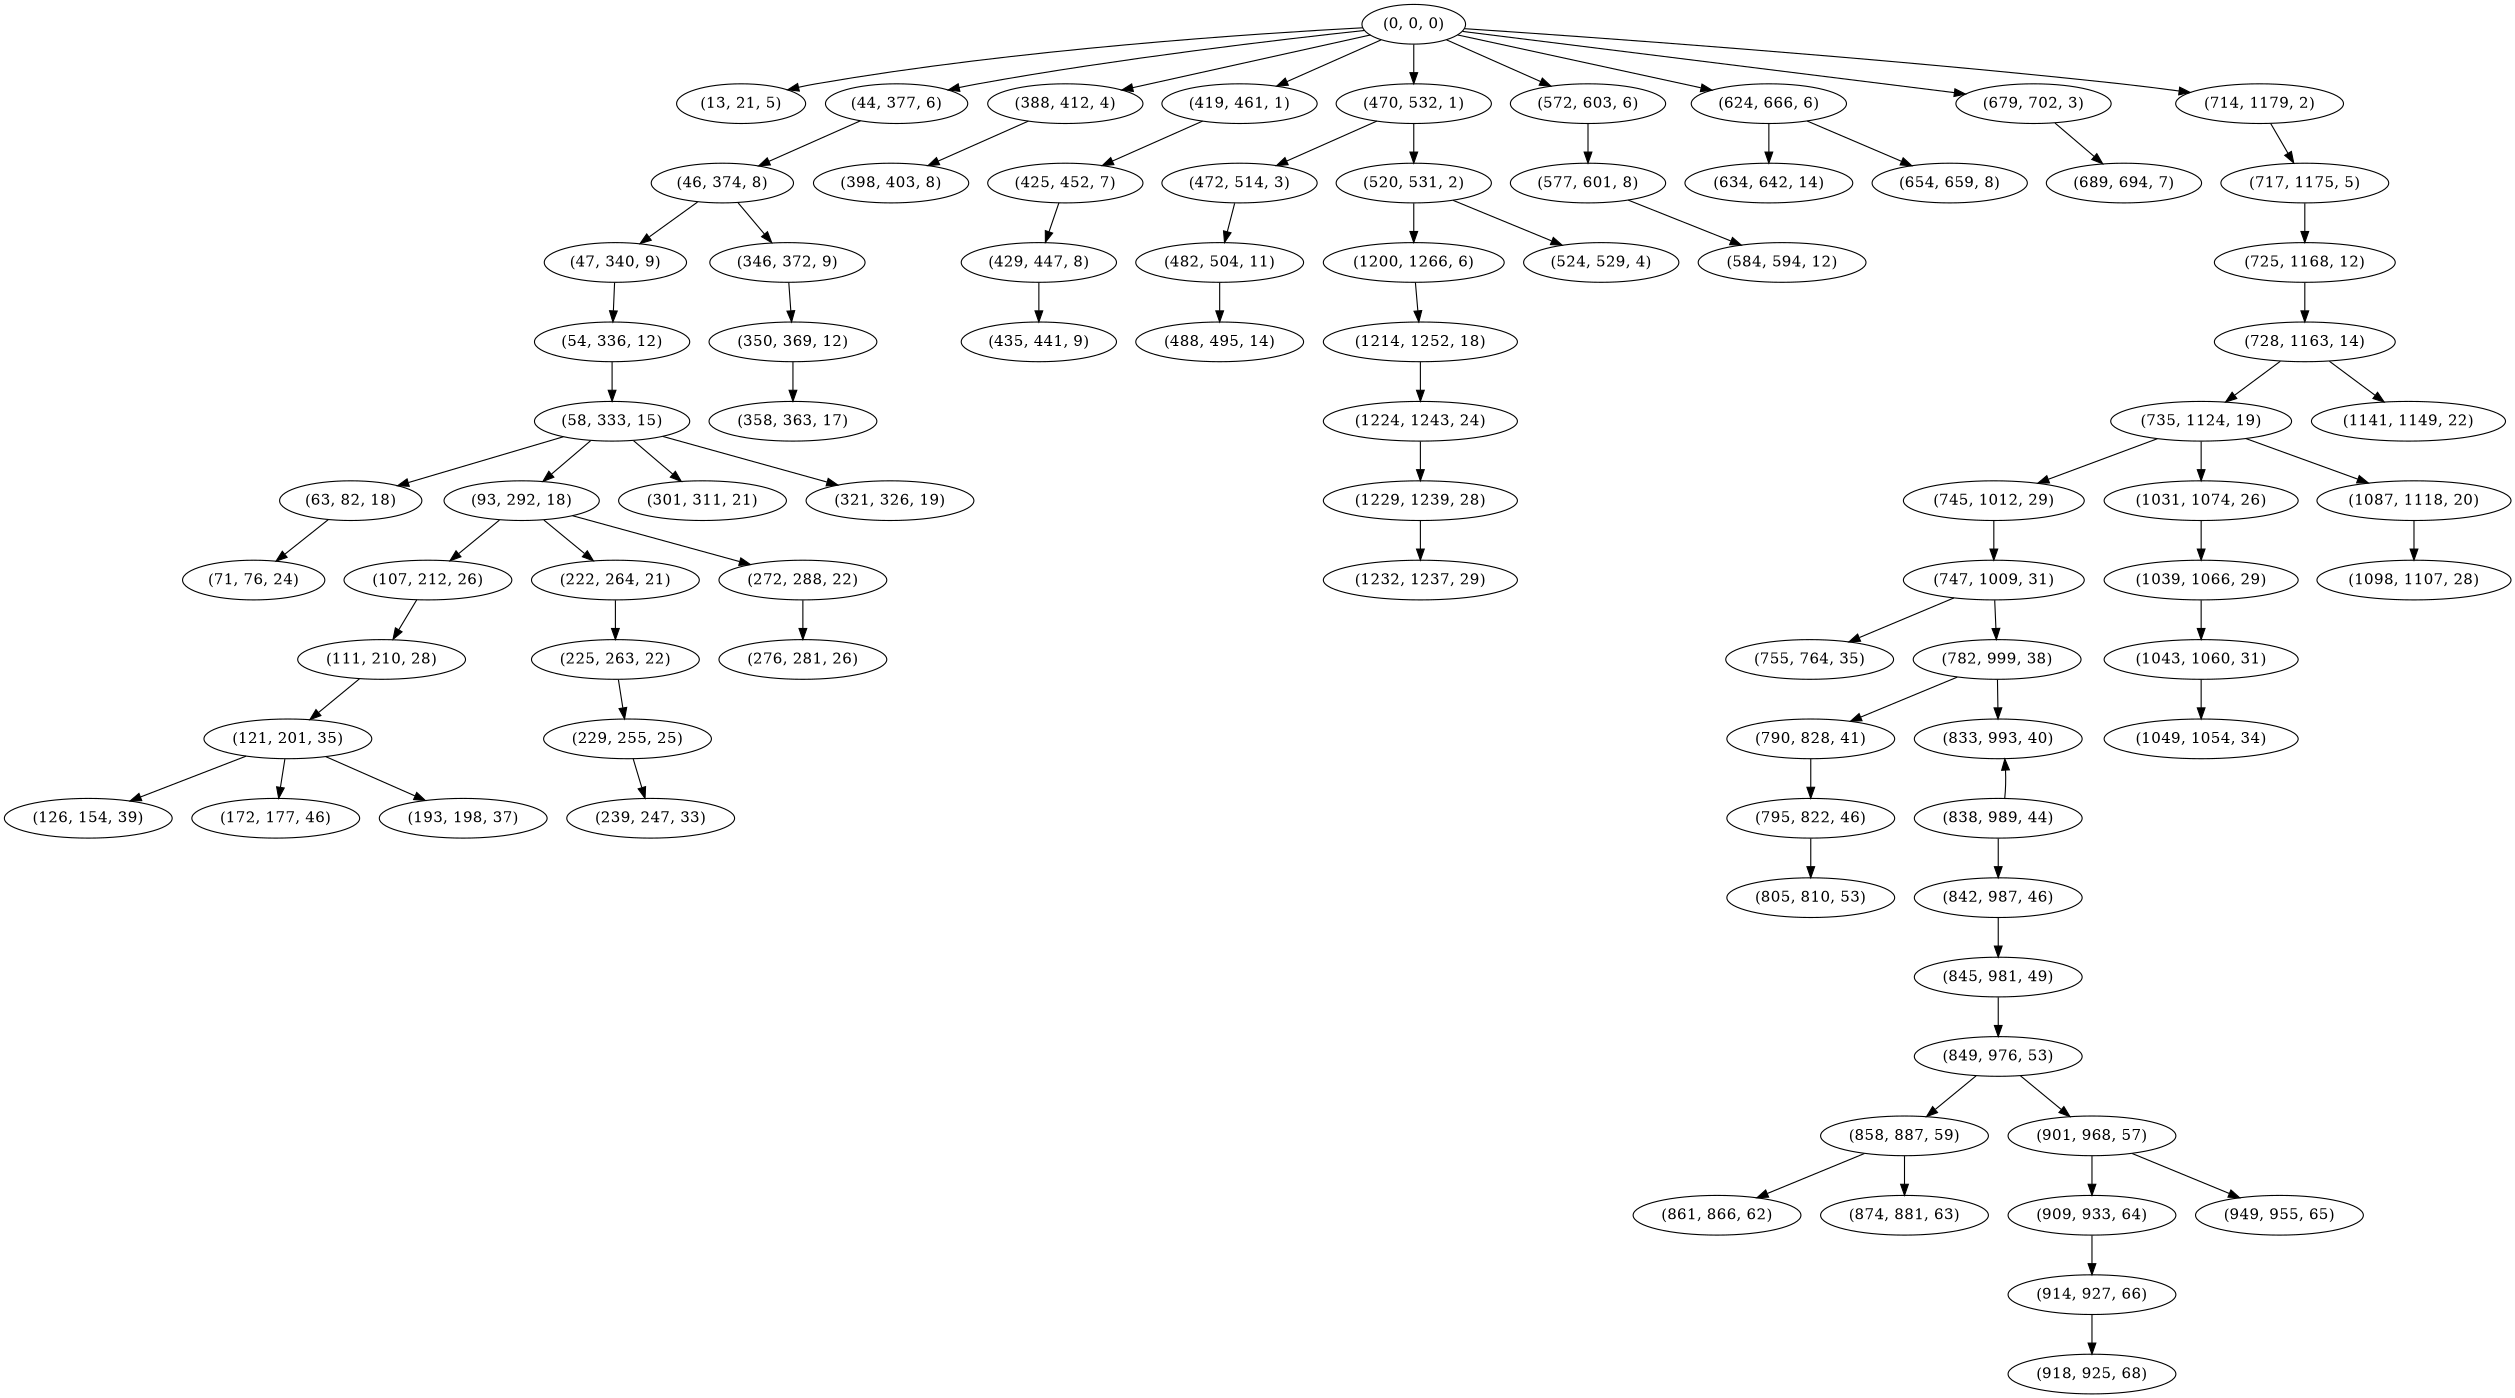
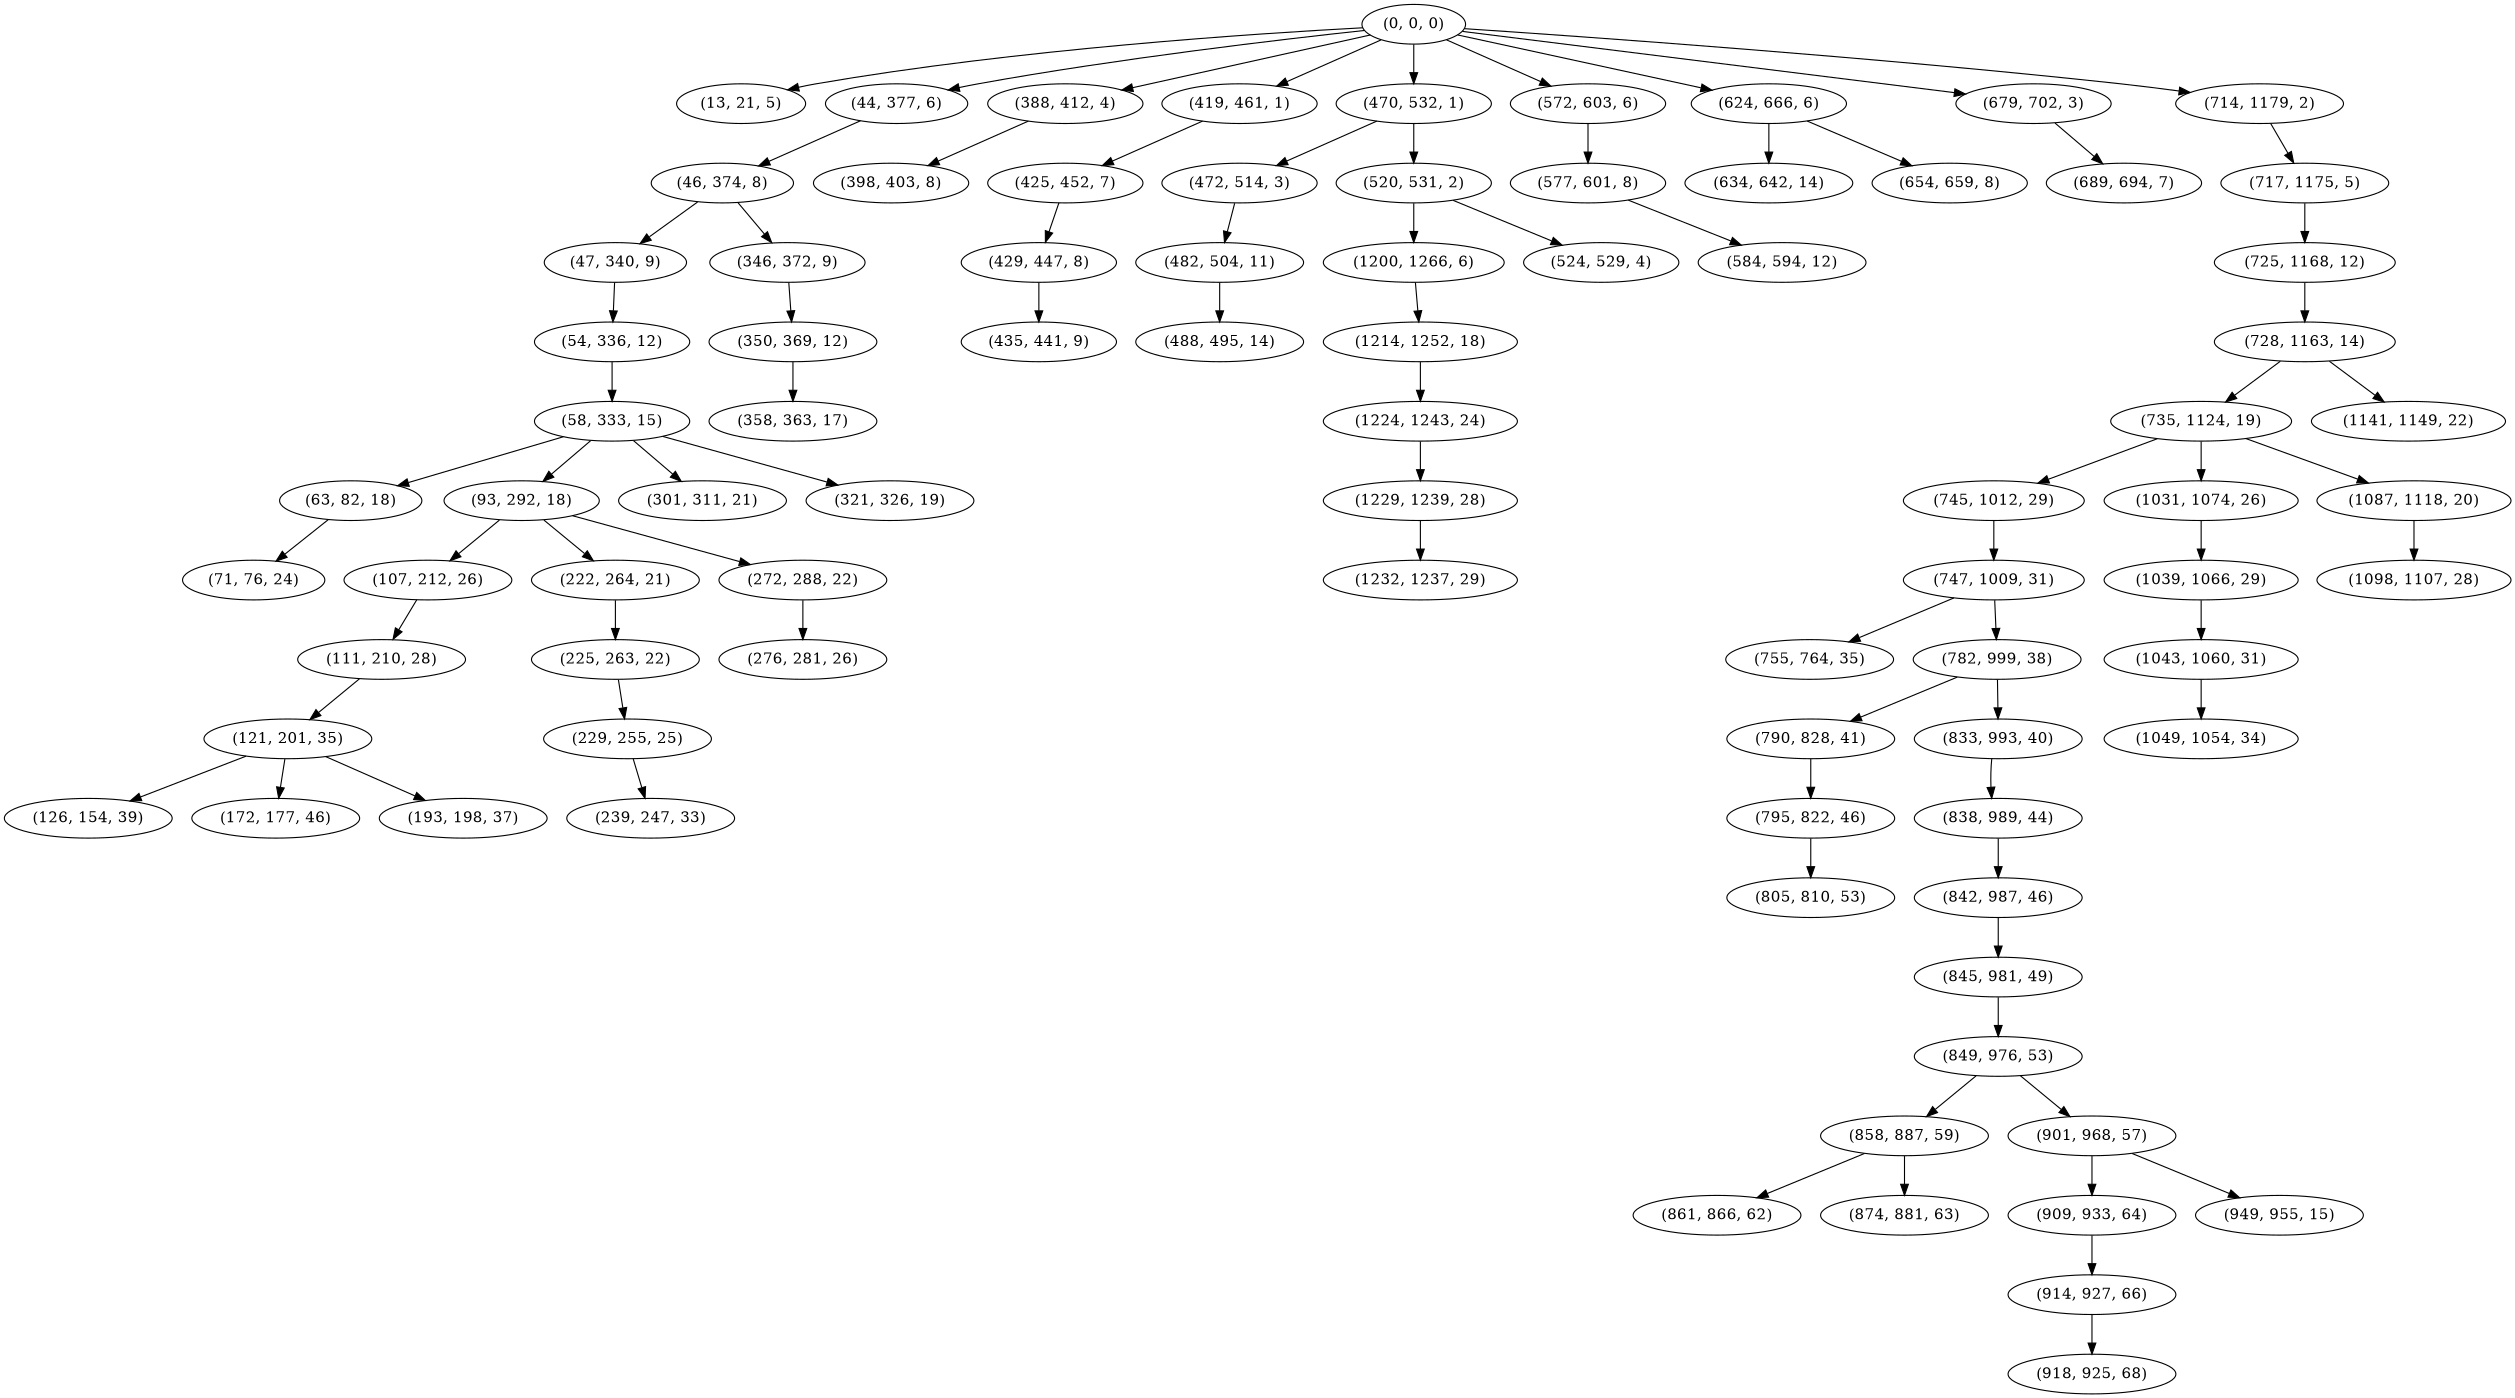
edge "(838, 989, 44)" -> "(833, 993, 40)": reversed
node "(949, 955, 65)": label "(949, 955, 65)" -> "(949, 955, 15)"
